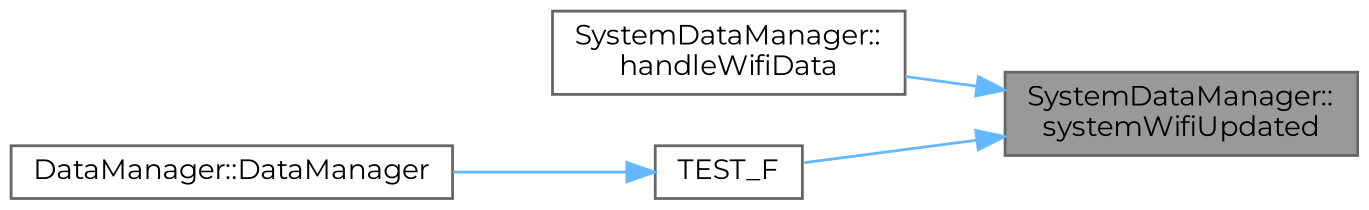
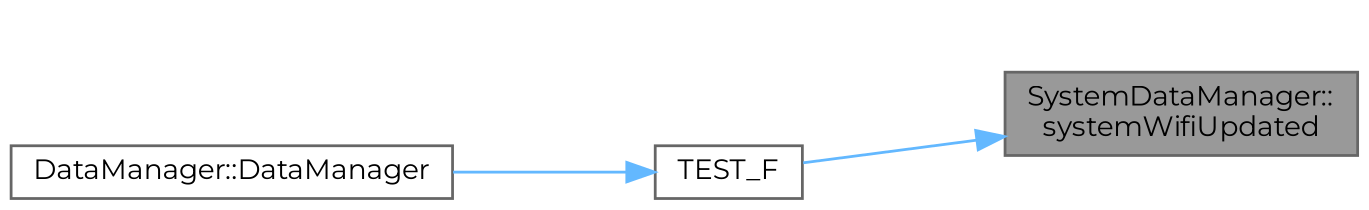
node "SystemDataManager:: handleWifiData": removed
